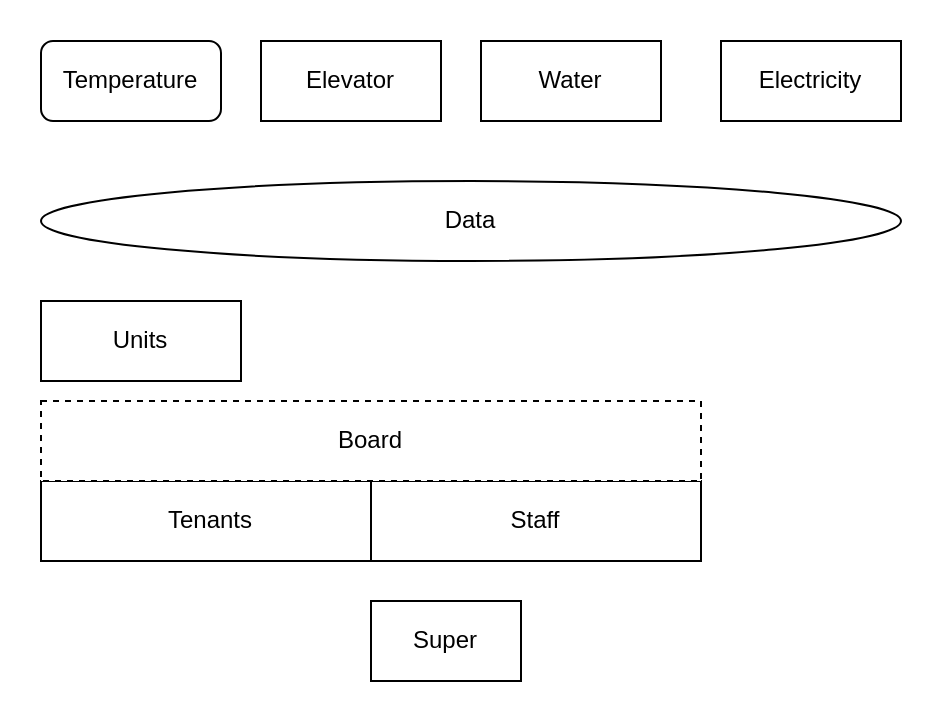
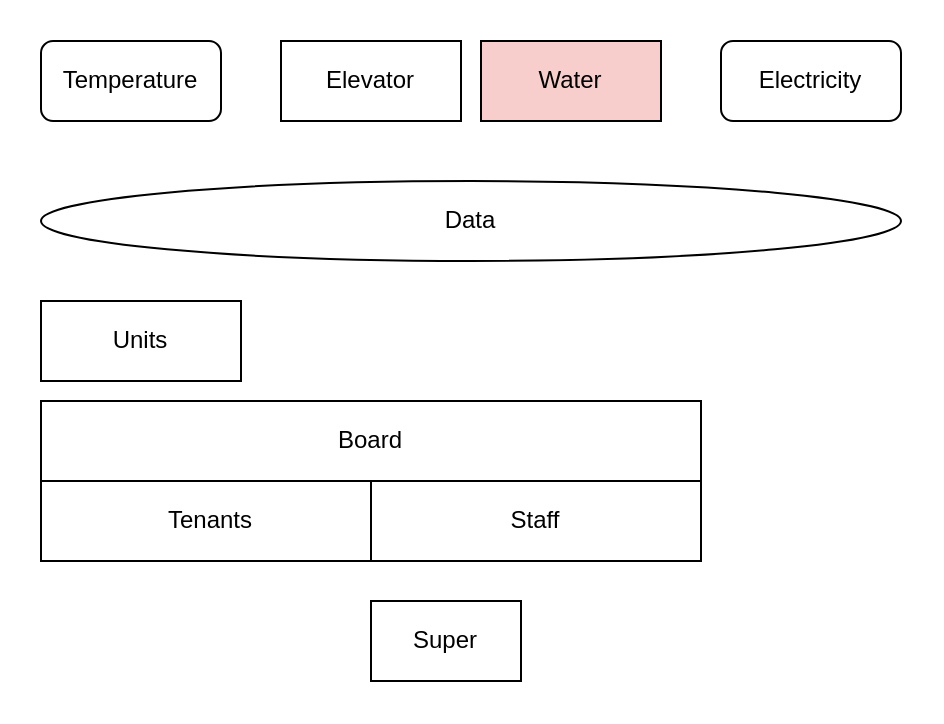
node "Elevator": moved (351, 81) -> (371, 81)
node "Water": fillcolor #ffffff -> #f8cecc
node "Electricity": shape rectangle -> rounded rectangle
node "Board": style dashed -> solid
